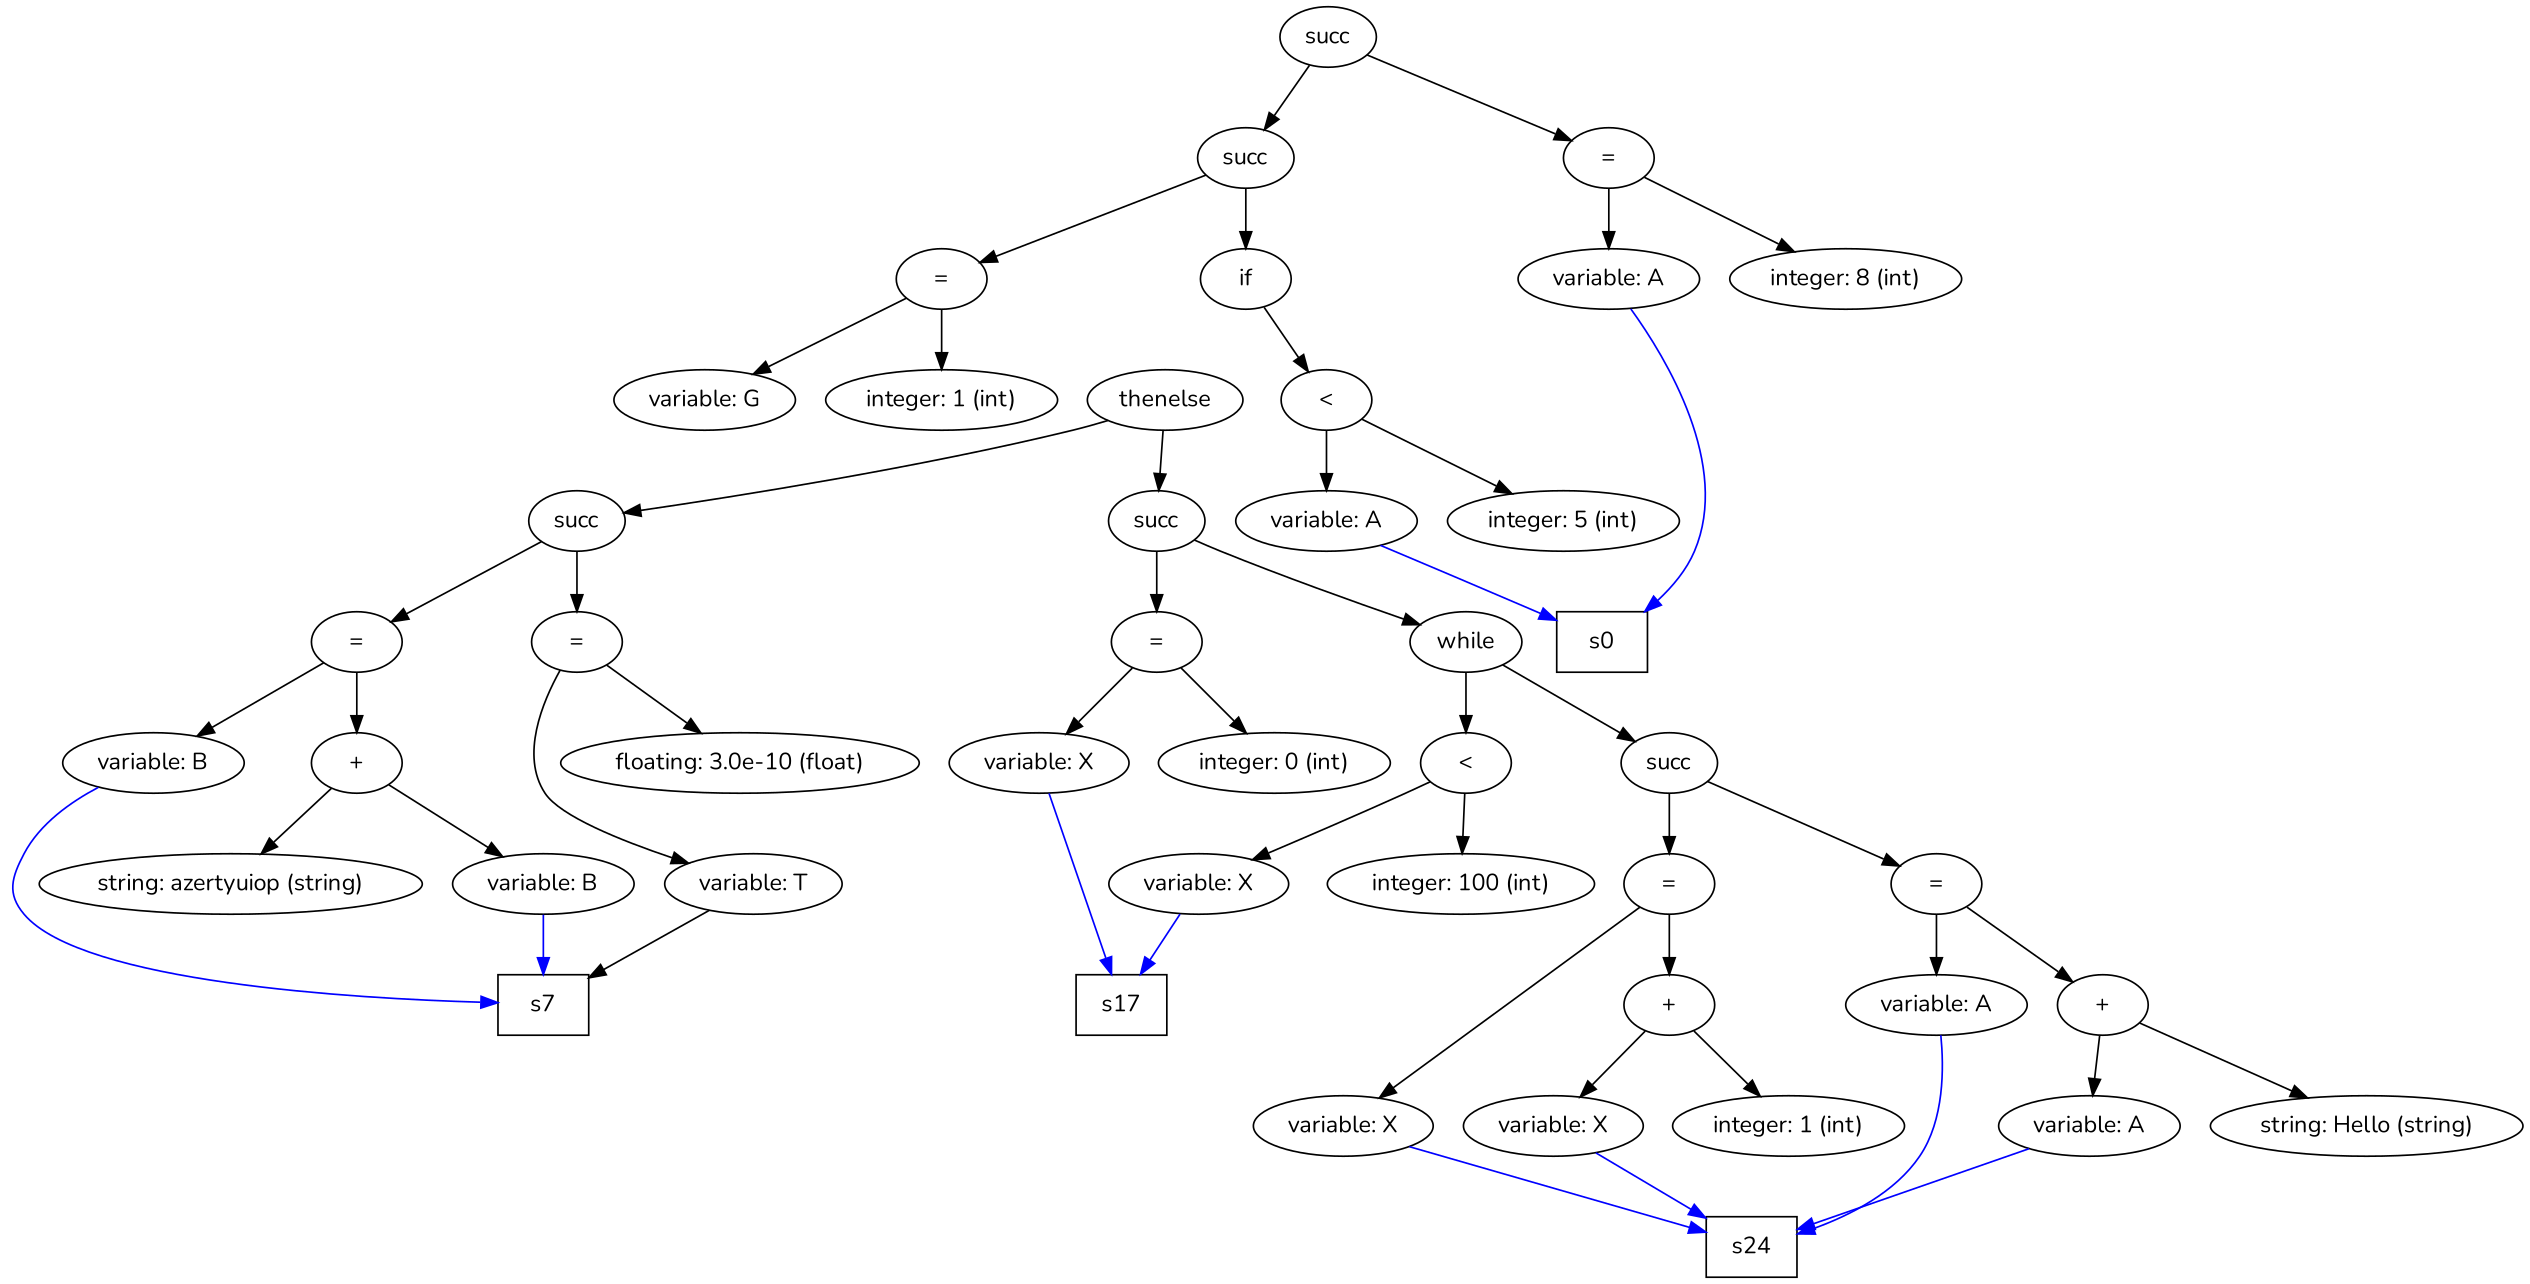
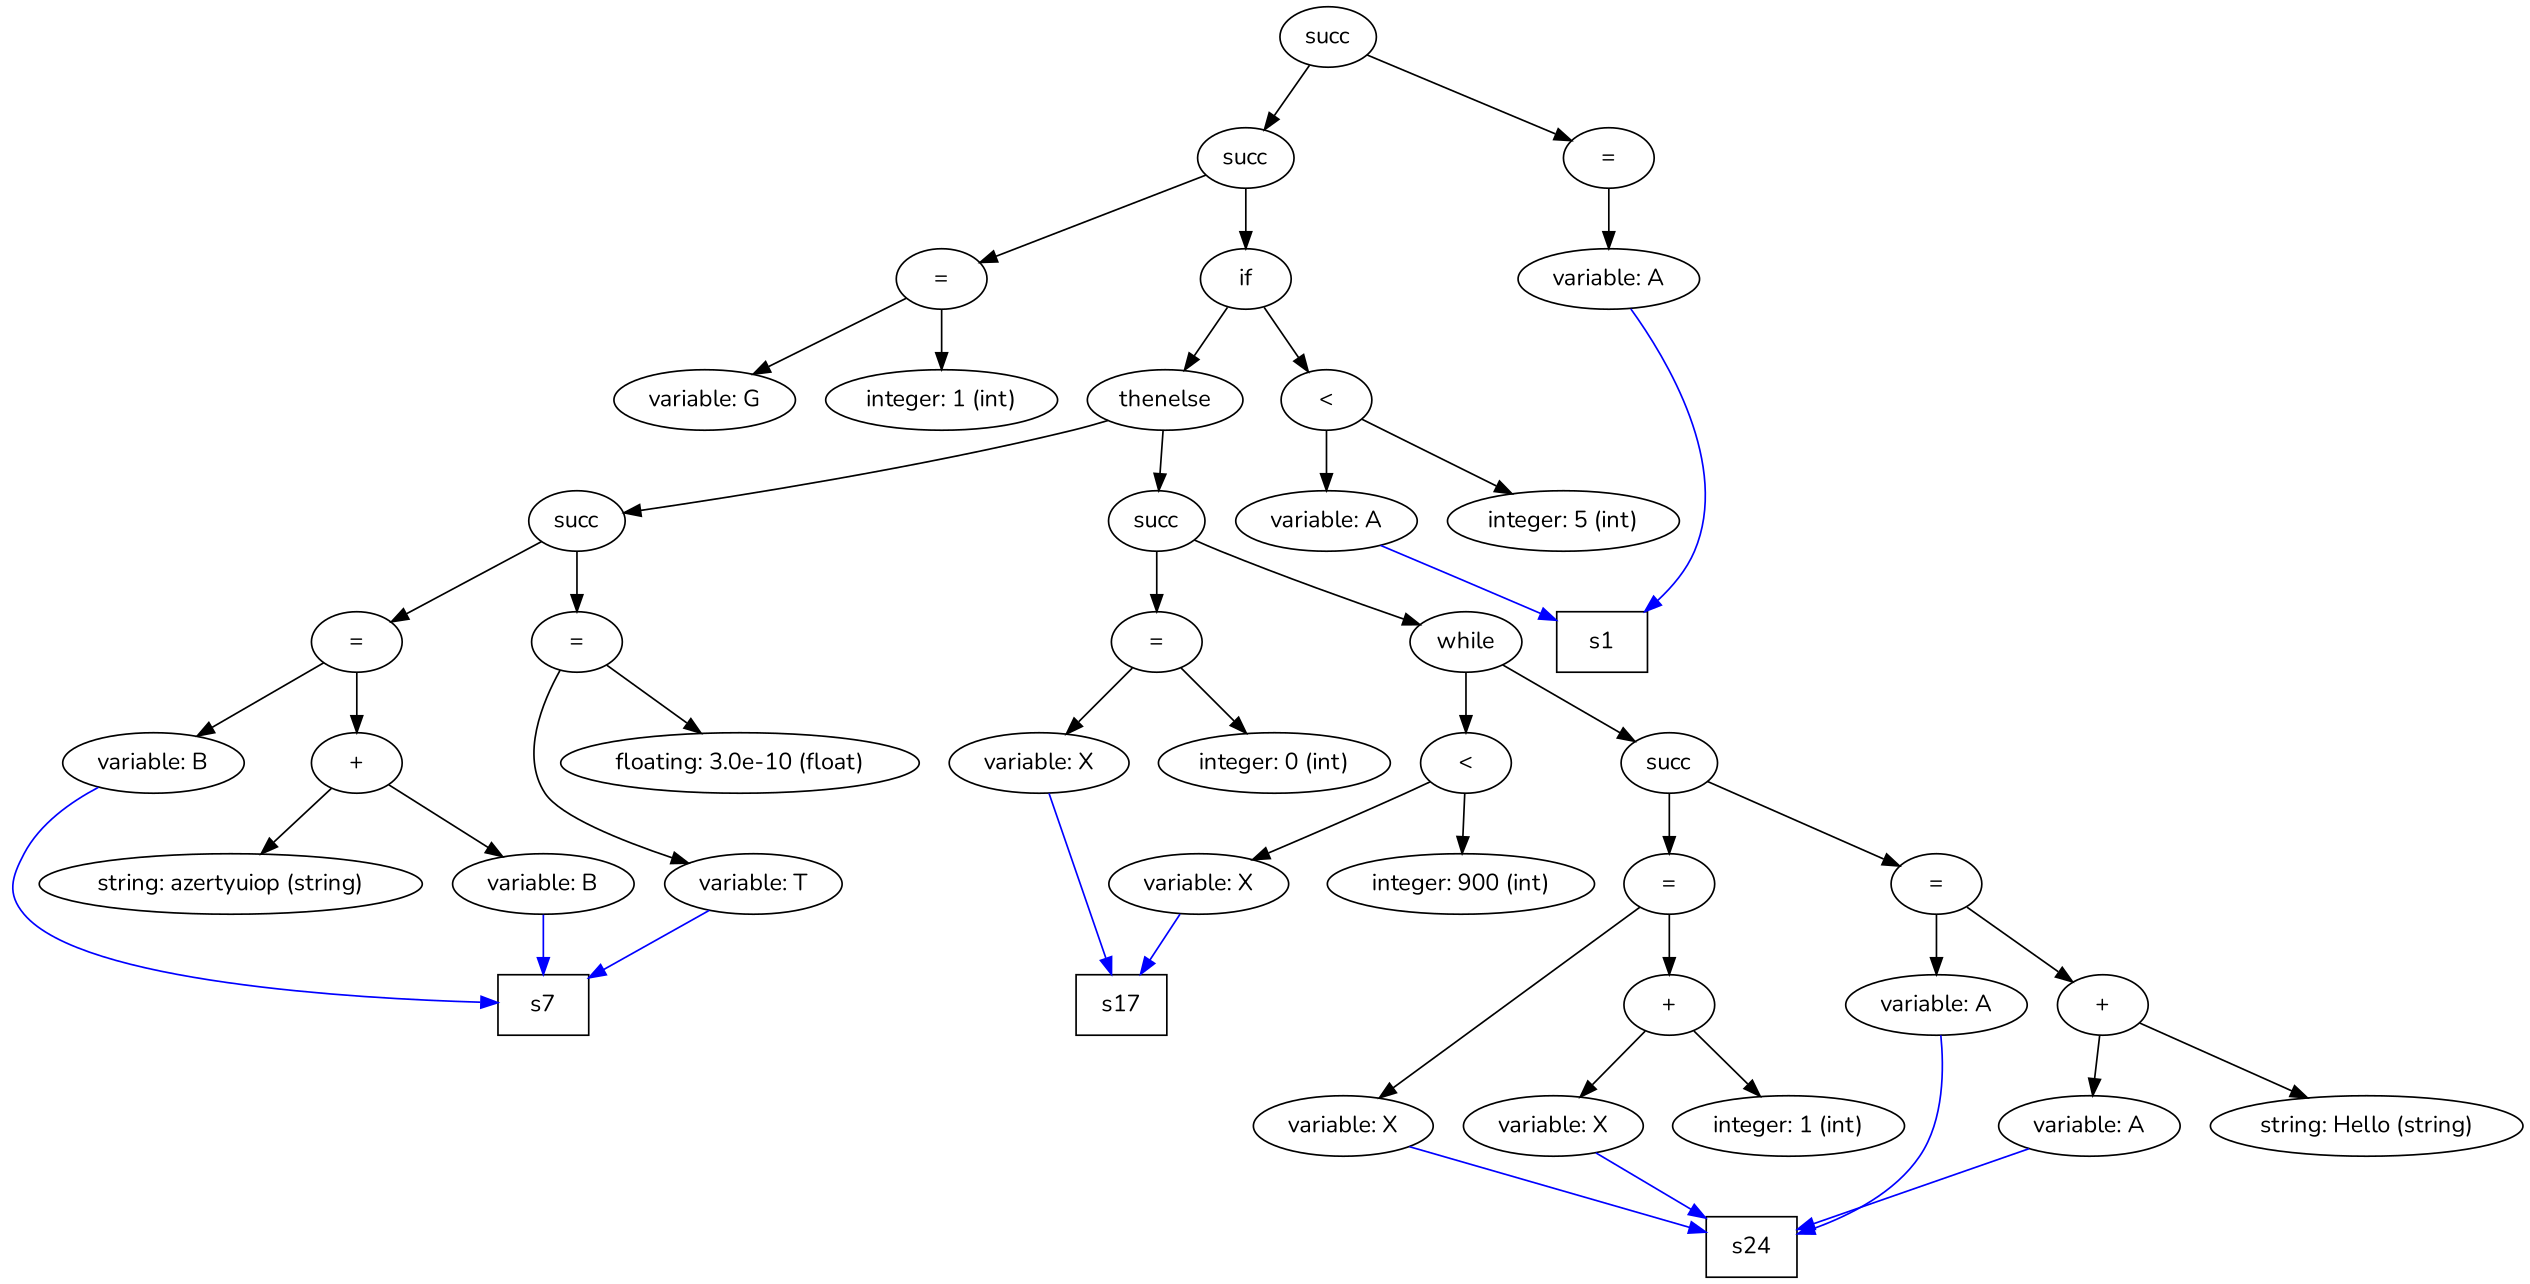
node "integer: 8 (int)": removed
edge "if" -> "thenelse": added
node "s0": label "s0" -> "s1"
node "integer: 100 (int)": label "integer: 100 (int)" -> "integer: 900 (int)"
edge "variable: T" -> "s7": color black -> blue
